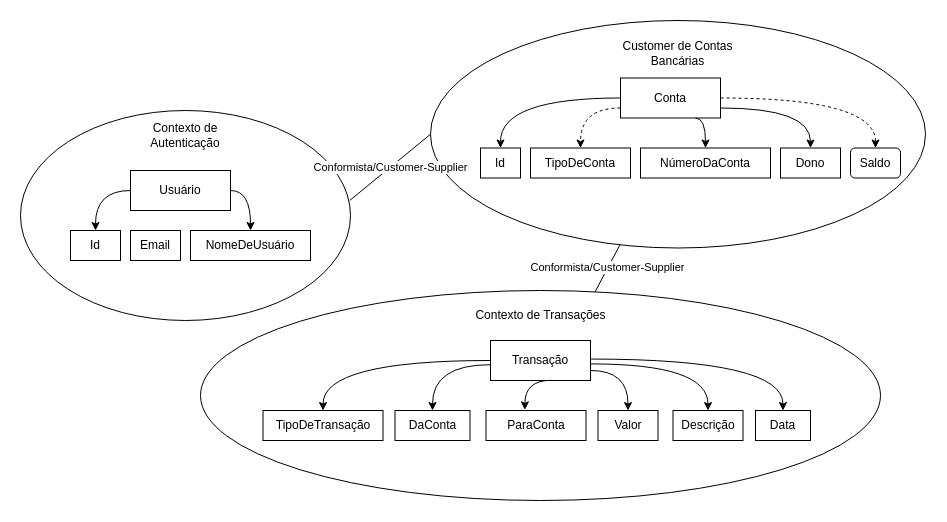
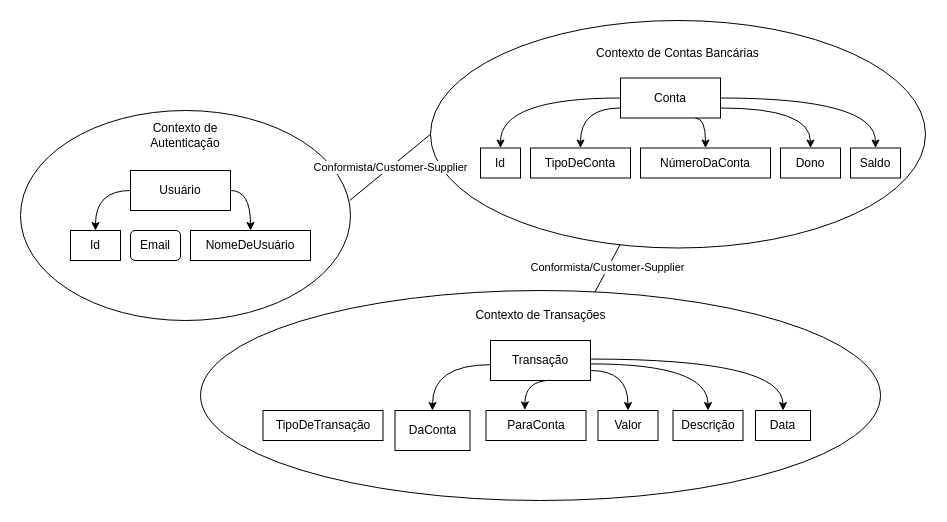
node "Customer de Contas Bancárias": label "Customer de Contas Bancárias" -> "Contexto de Contas Bancárias"
edge "Conta" -> "Saldo": style dashed -> solid
edge "Conta" -> "TipoDeConta": style dashed -> solid
node "Saldo": shape rounded rectangle -> rectangle
node "Email": shape rectangle -> rounded rectangle
edge "Transação" -> "TipoDeTransação": removed
node "DaConta": size 75x30 -> 75x40
